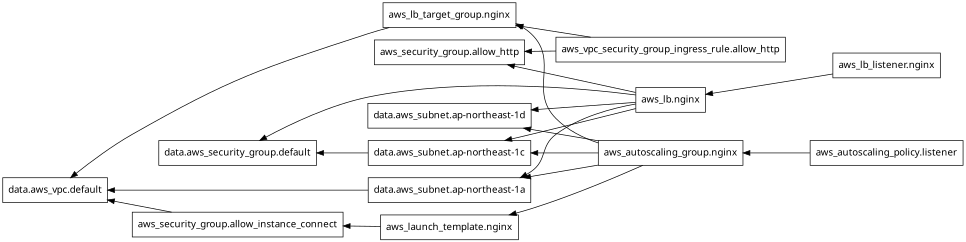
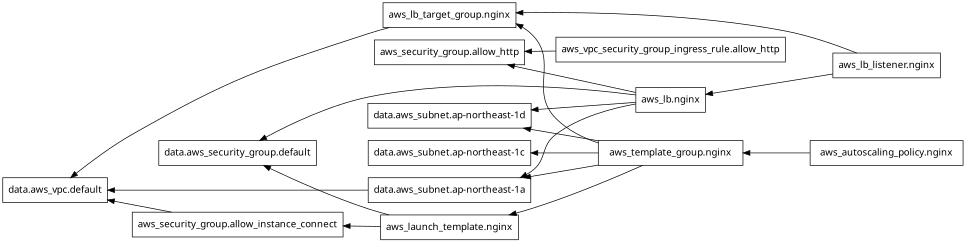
edge "aws_vpc_security_group_ingress_rule.allow_http" -> "aws_lb_target_group.nginx": now "aws_lb_listener.nginx" -> "aws_lb_target_group.nginx"
edge "aws_lb.nginx" -> "data.aws_subnet.ap-northeast-1c": removed
edge "data.aws_subnet.ap-northeast-1c" -> "data.aws_security_group.default": now "aws_launch_template.nginx" -> "data.aws_security_group.default"
node "aws_autoscaling_group.nginx": label "aws_autoscaling_group.nginx" -> "aws_template_group.nginx"
node "aws_autoscaling_policy.listener": label "aws_autoscaling_policy.listener" -> "aws_autoscaling_policy.nginx"
